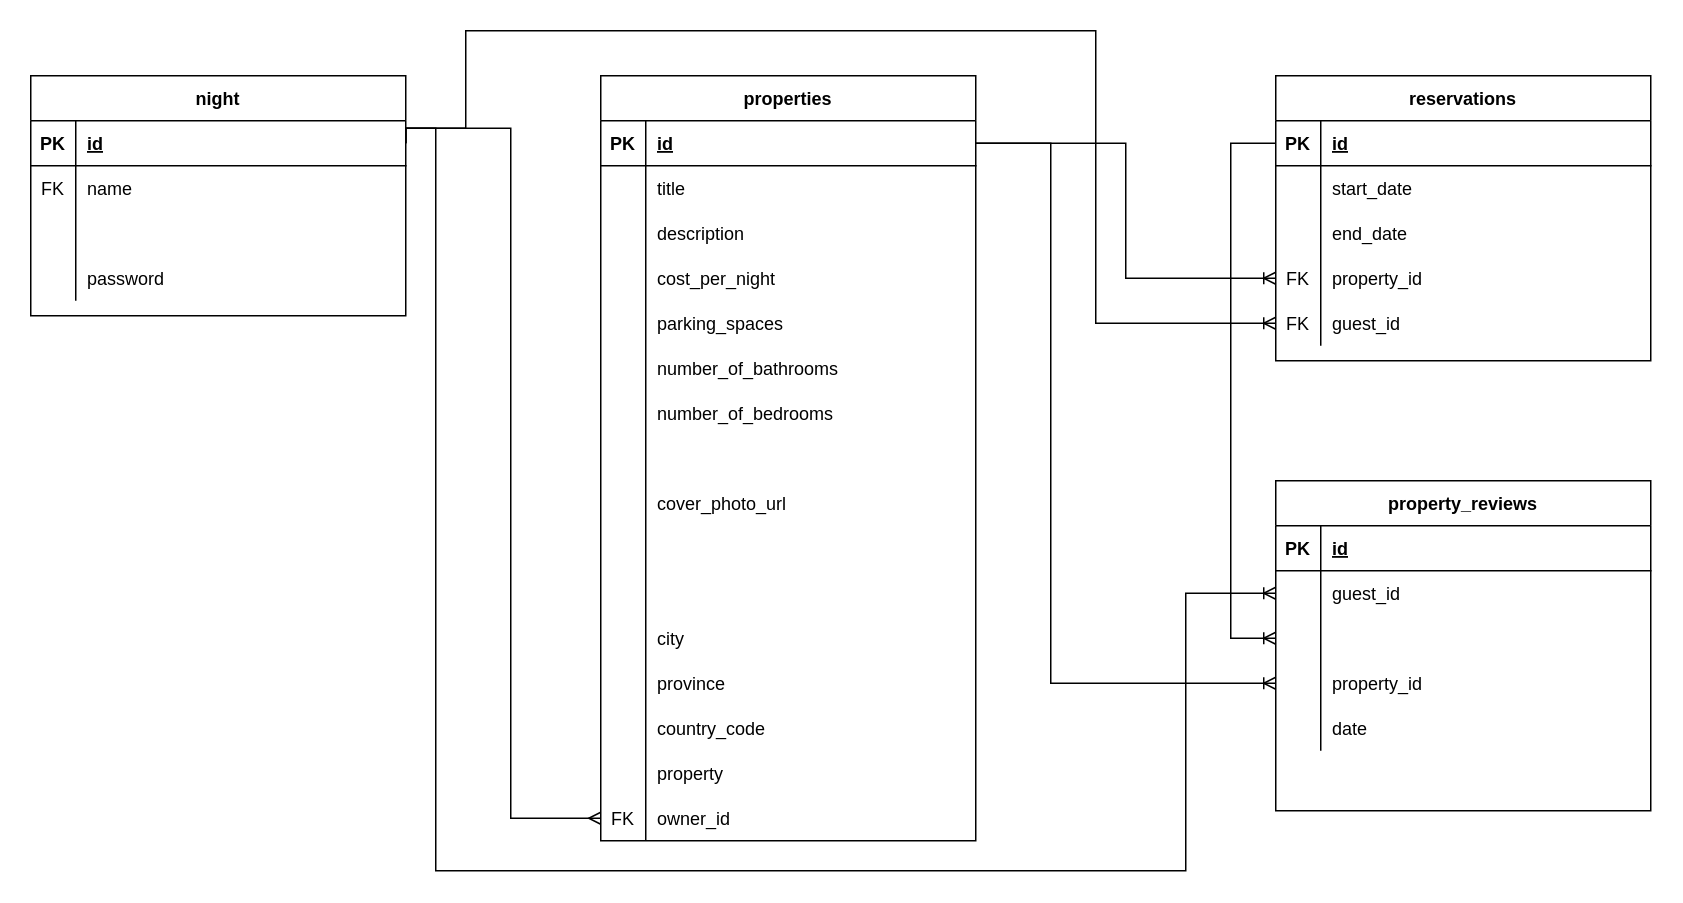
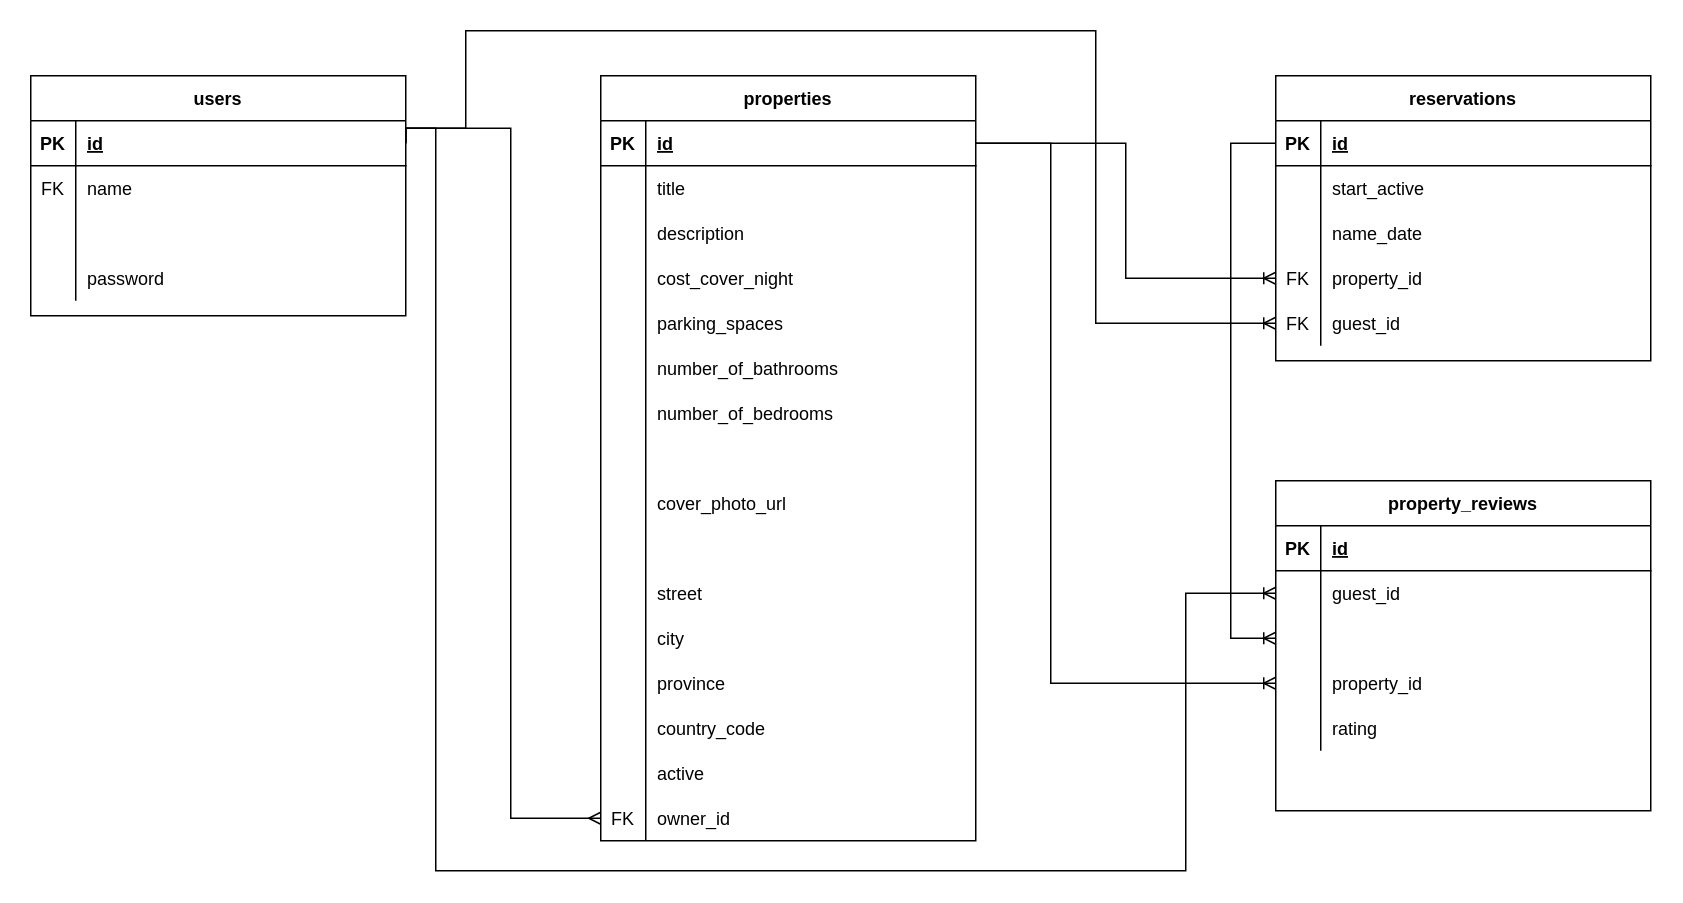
node "night": label "night" -> "users"
node "start_date": label "start_date" -> "start_active"
node "end_date": label "end_date" -> "name_date"
node "cost_per_night": label "cost_per_night" -> "cost_cover_night"
node "street": added
node "date": label "date" -> "rating"
node "property": label "property" -> "active"
